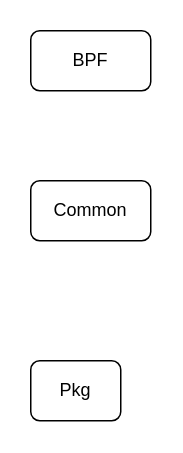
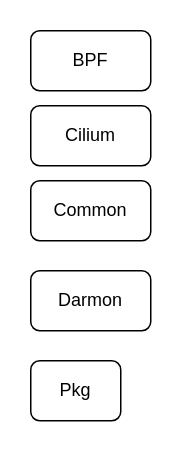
node "Cilium": added
node "Darmon": added
